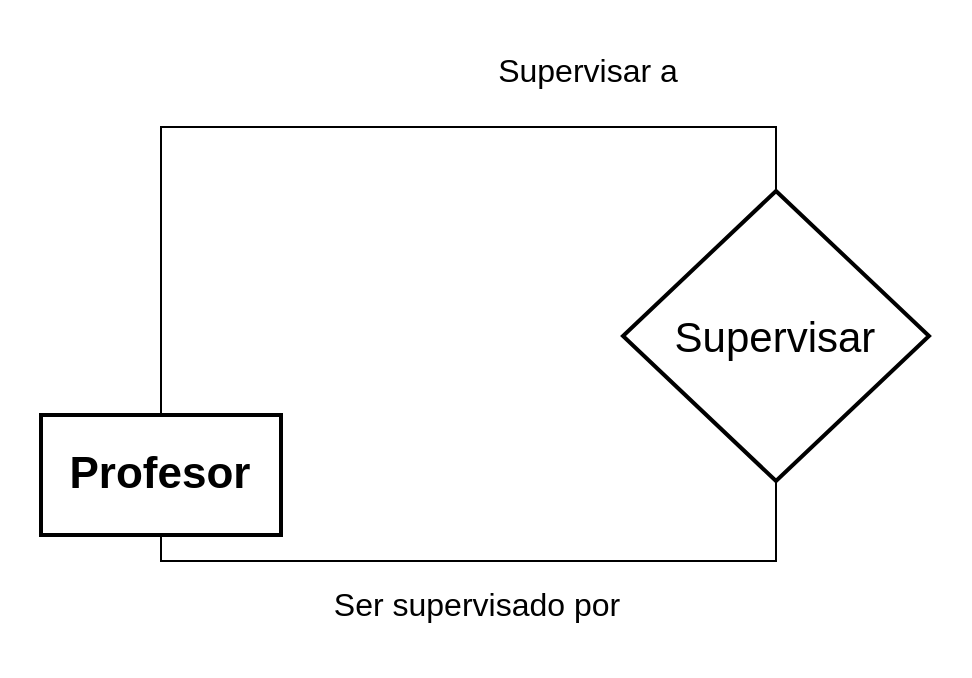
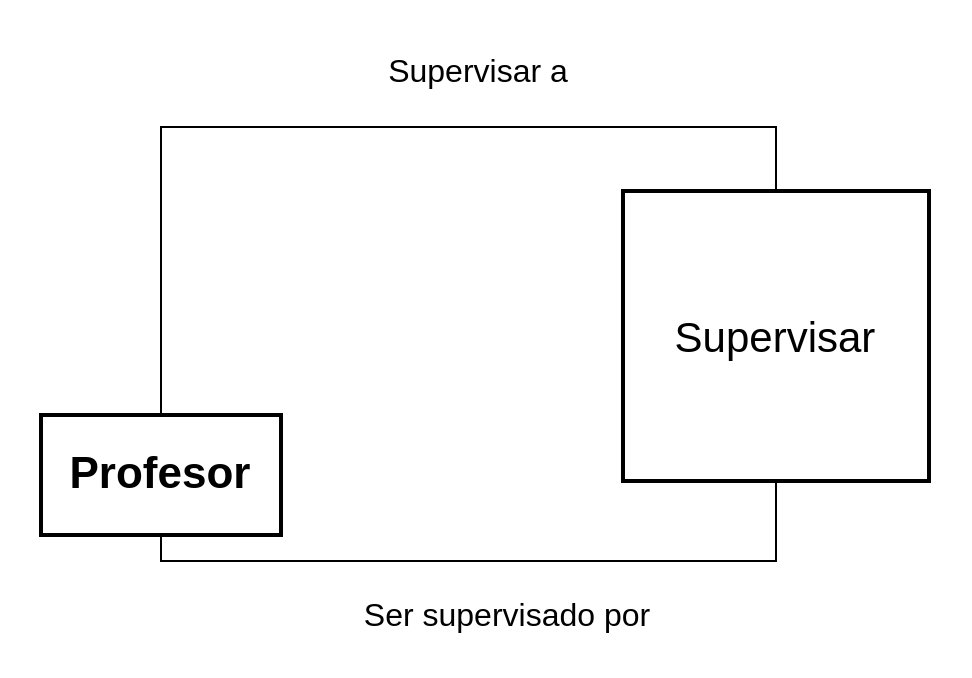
node "Supervisar a": moved (588, 71) -> (478, 71)
node "Supervisar": shape diamond -> rectangle
node "Ser supervisado por": moved (478, 605) -> (508, 615)
